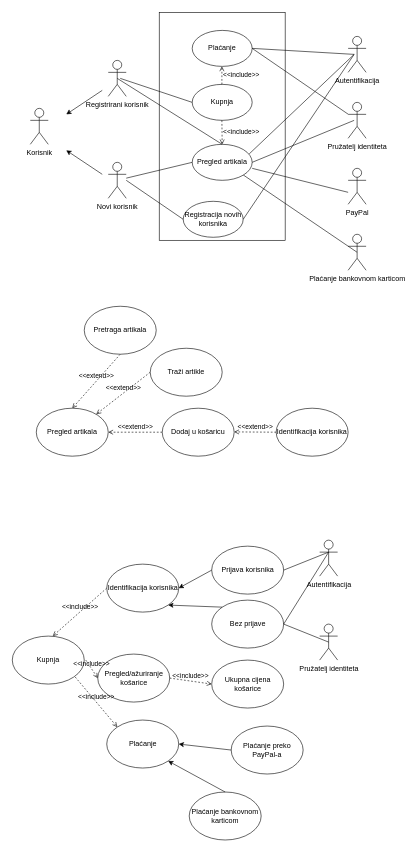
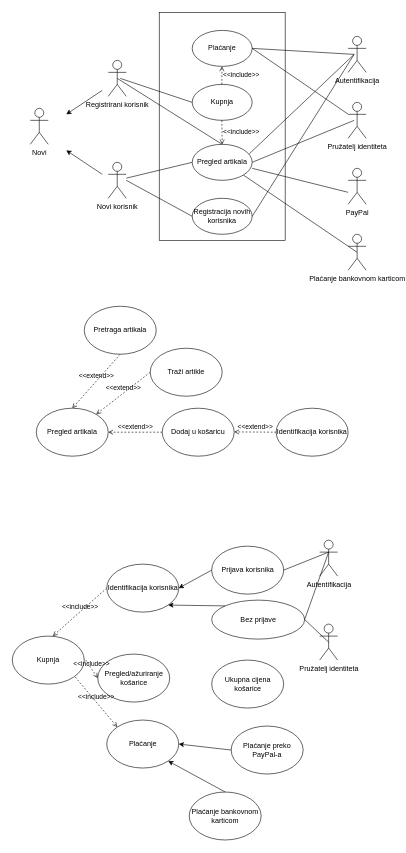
node "Korisnik": label "Korisnik" -> "Novi"
node "Registracija novih korisnika": moved (213, 219) -> (222, 216)
node "Bez prijave": size 72x48 -> 93x39
edge "Pregled/ažuriranje košarice" -> "Ukupna cijena košarice": removed, label "<<include>>"
